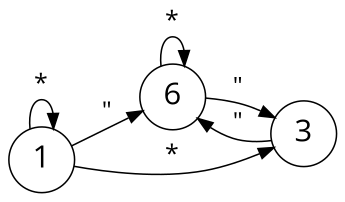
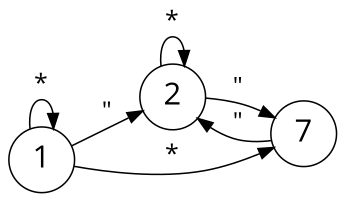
node "6": label "6" -> "2"
node "3": label "3" -> "7"
